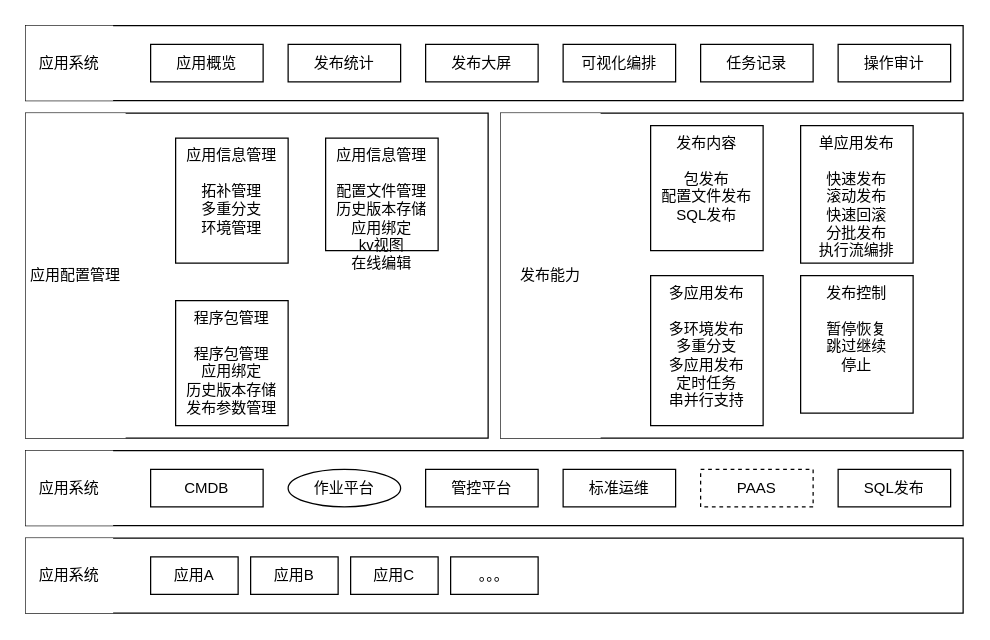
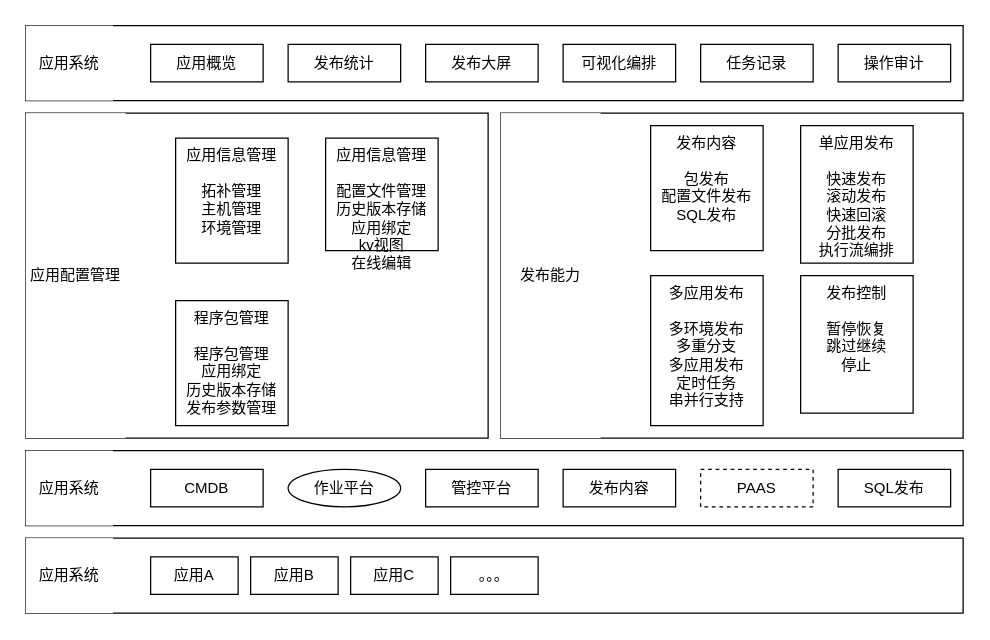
node "应用信息管理 拓补管理 多重分支 环境管理": label "应用信息管理 拓补管理 多重分支 环境管理" -> "应用信息管理 拓补管理 主机管理 环境管理"
node "标准运维": label "标准运维" -> "发布内容"
